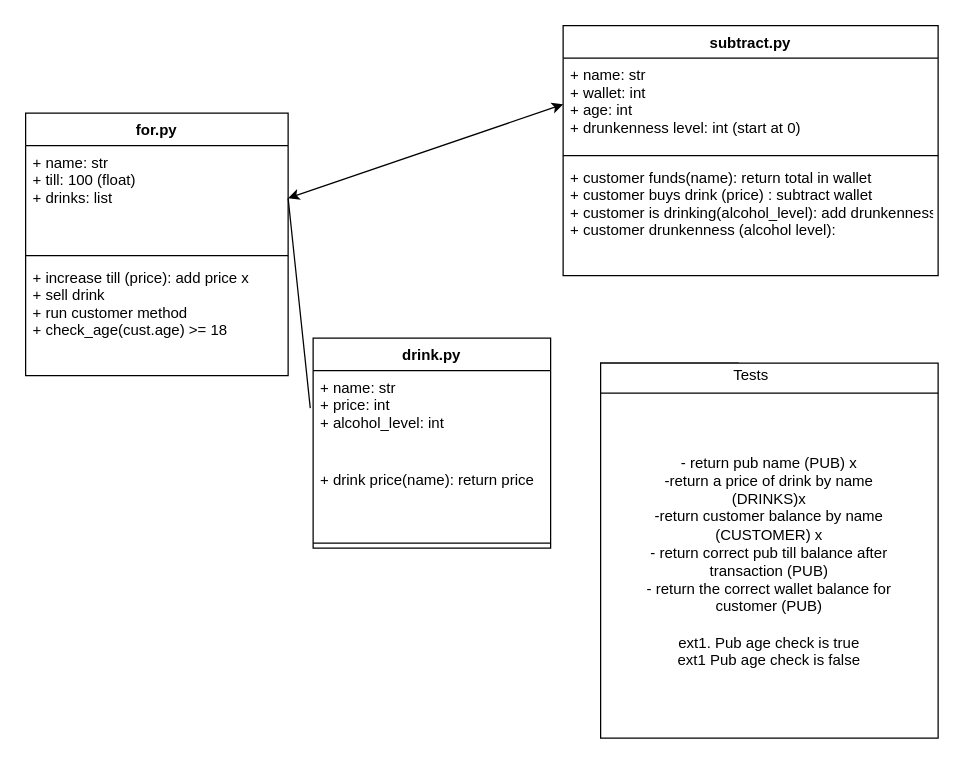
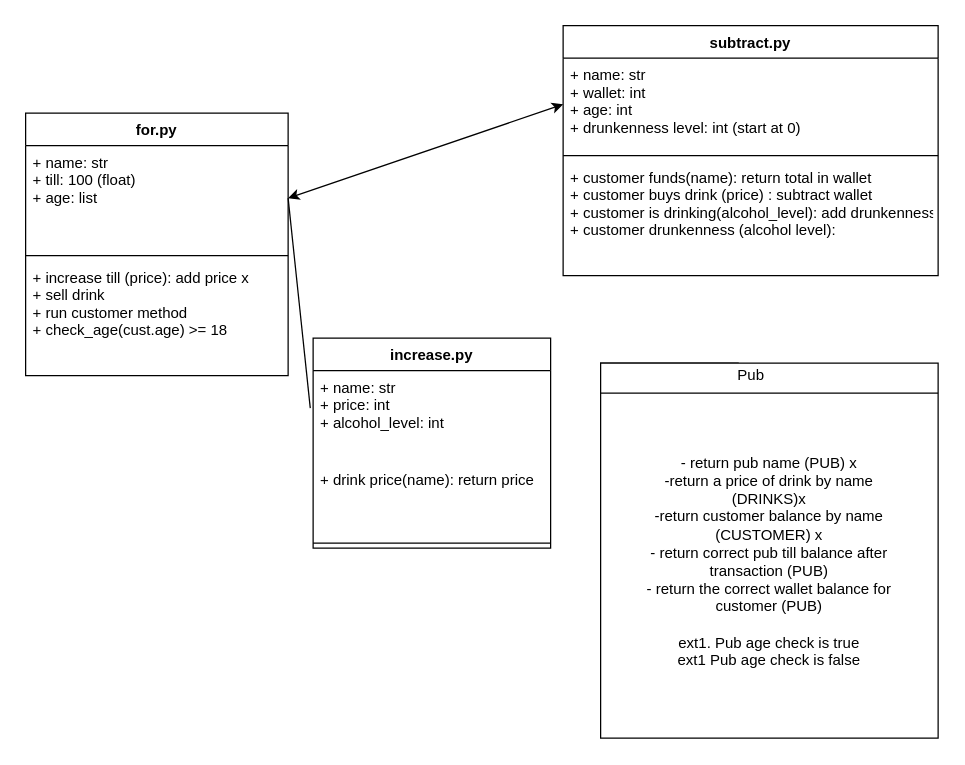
node "+ name: str + till: 100 (float) + drinks: list": label "+ name: str + till: 100 (float) + drinks: list" -> "+ name: str + till: 100 (float) + age: list"
node "drink.py": label "drink.py" -> "increase.py"
node "Tests": label "Tests" -> "Pub"
